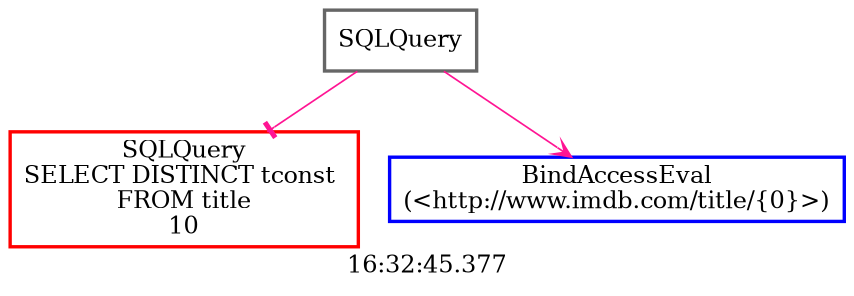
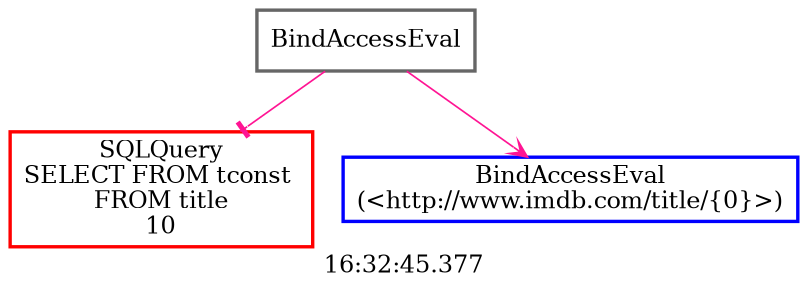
node "SQLQuery": label "SQLQuery" -> "BindAccessEval"
node "SQLQuery SELECT DISTINCT tconst FROM title 10": label "SQLQuery SELECT DISTINCT tconst FROM title 10" -> "SQLQuery SELECT FROM tconst FROM title 10"
